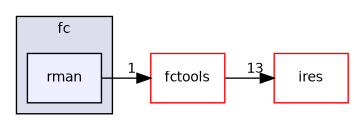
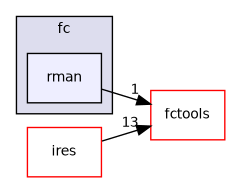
edge "fctools" -> "ires": reversed
